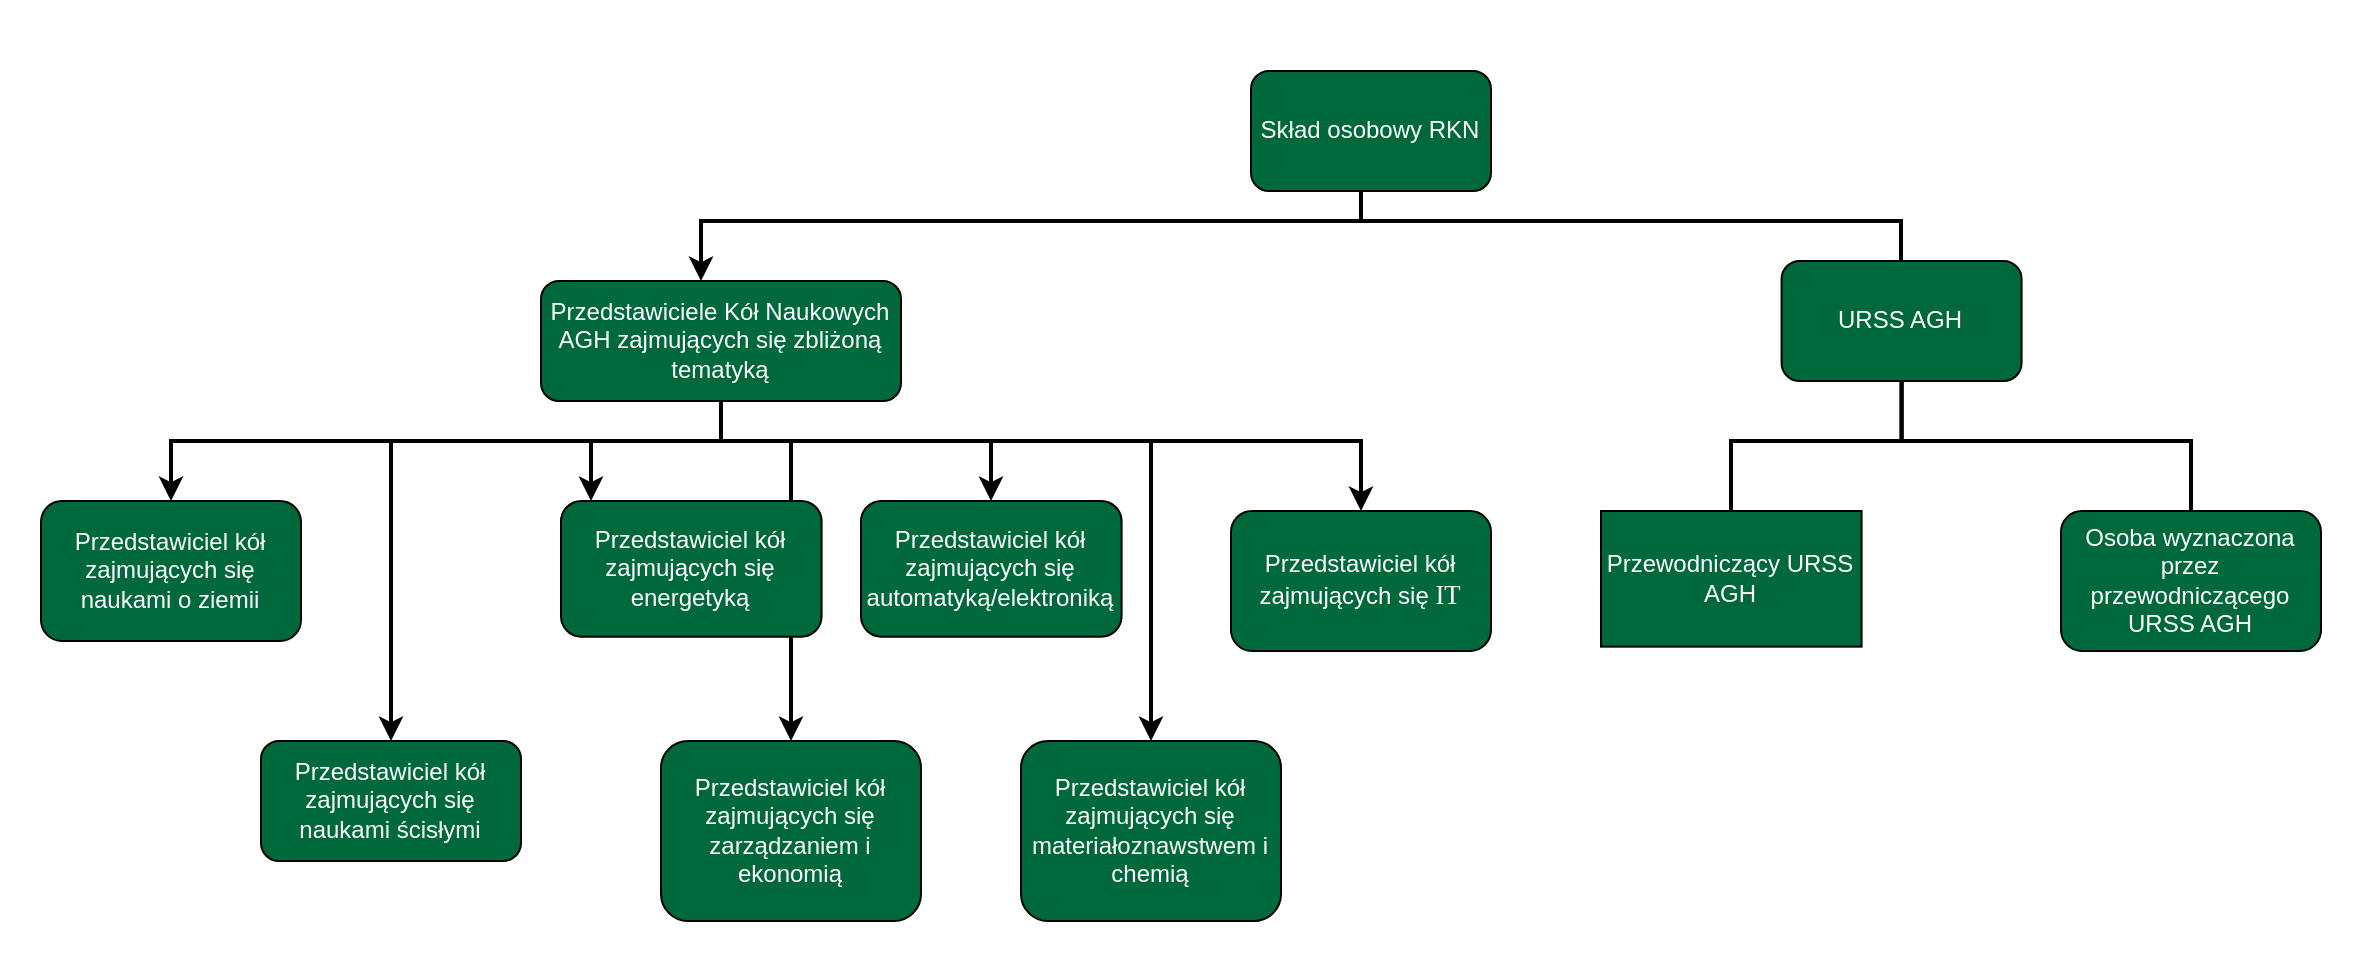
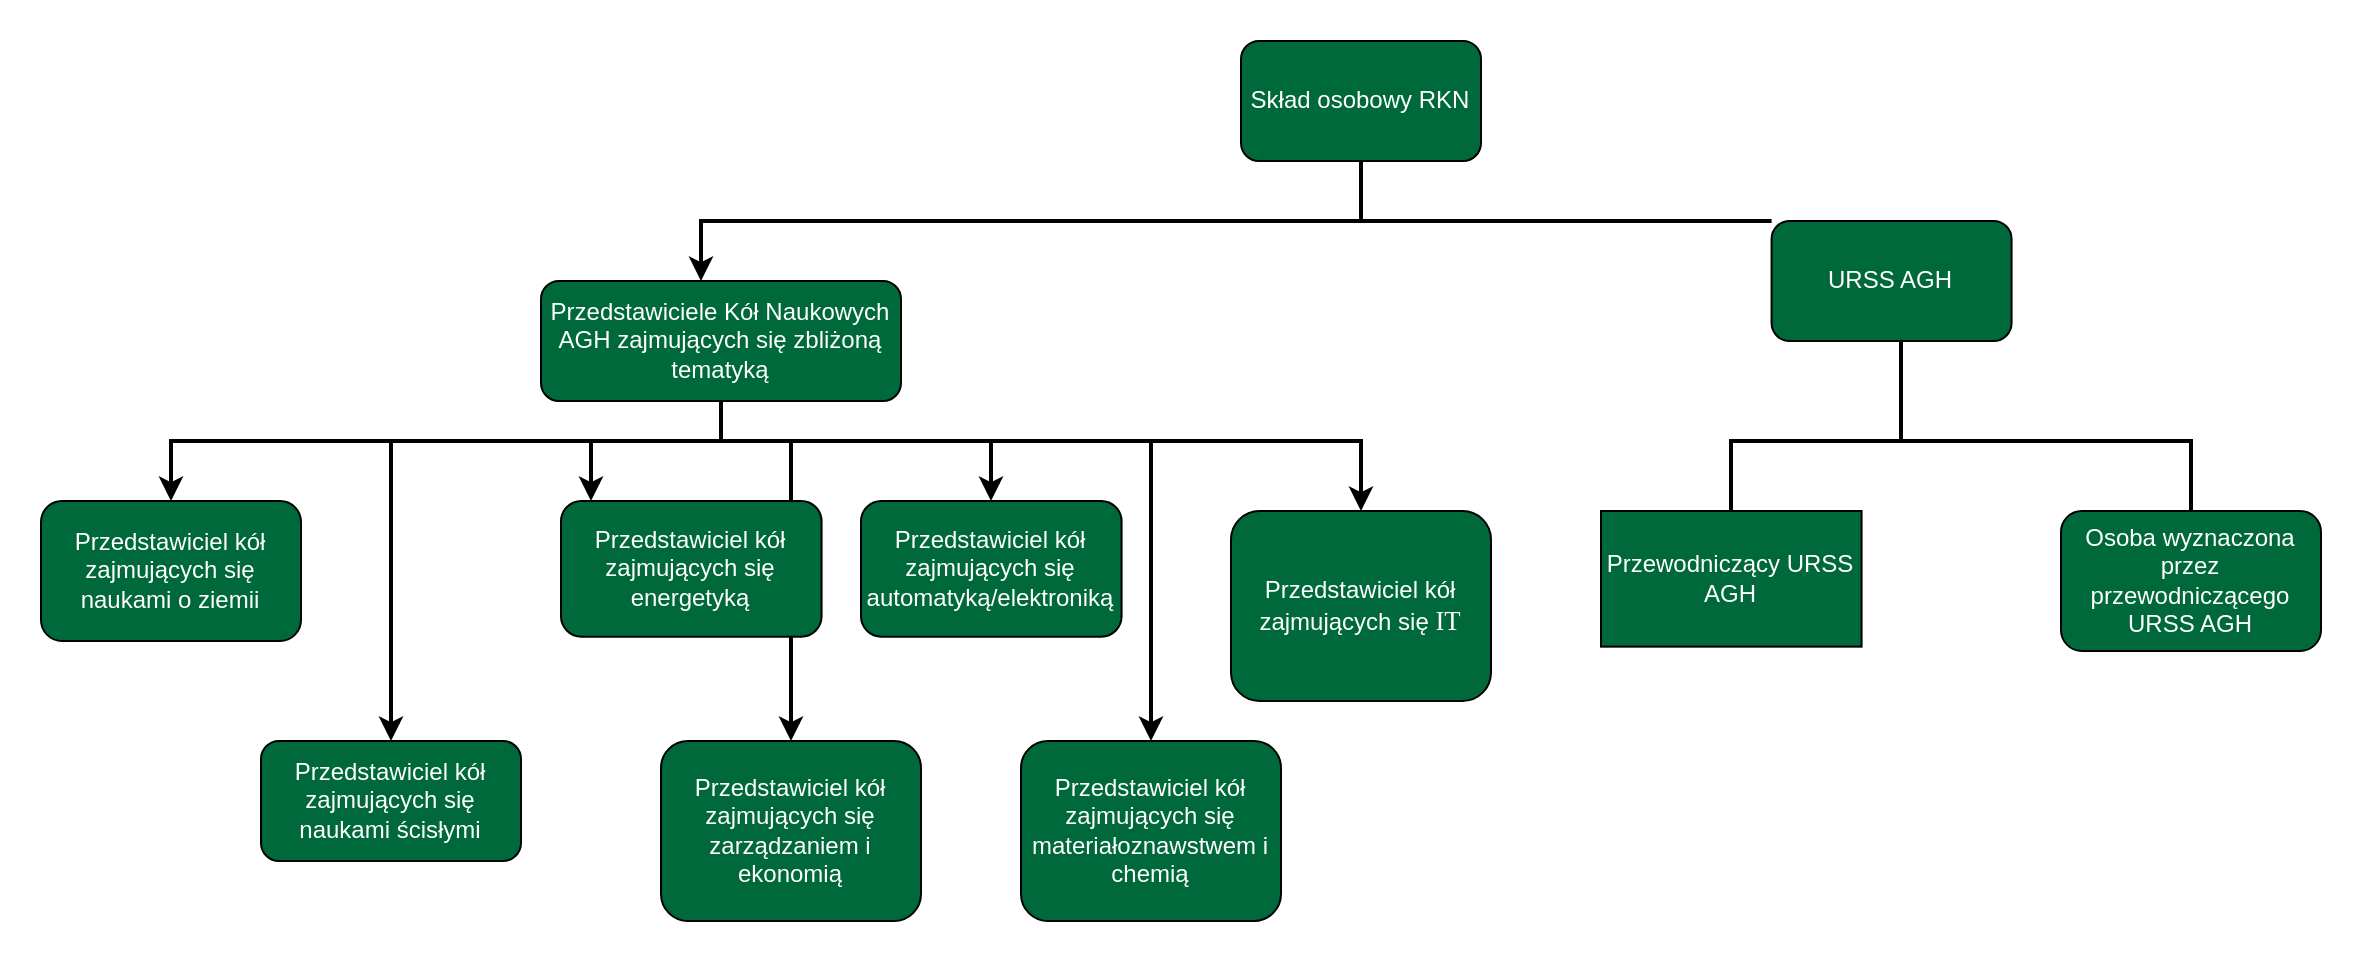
node "Skład osobowy RKN": moved (1371, 131) -> (1361, 101)
node "URSS AGH": moved (1902, 321) -> (1892, 281)
node "Przedstawiciel kół zajmujących się IT": size 260x140 -> 260x190
